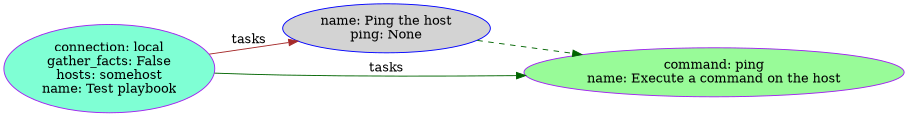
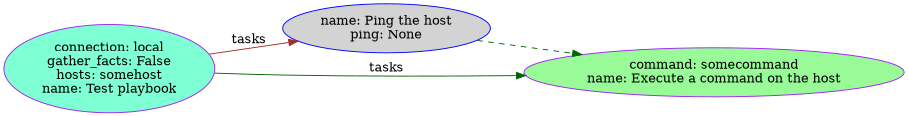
node "command: ping name: Execute a command on the host": label "command: ping name: Execute a command on the host" -> "command: somecommand name: Execute a command on the host"
